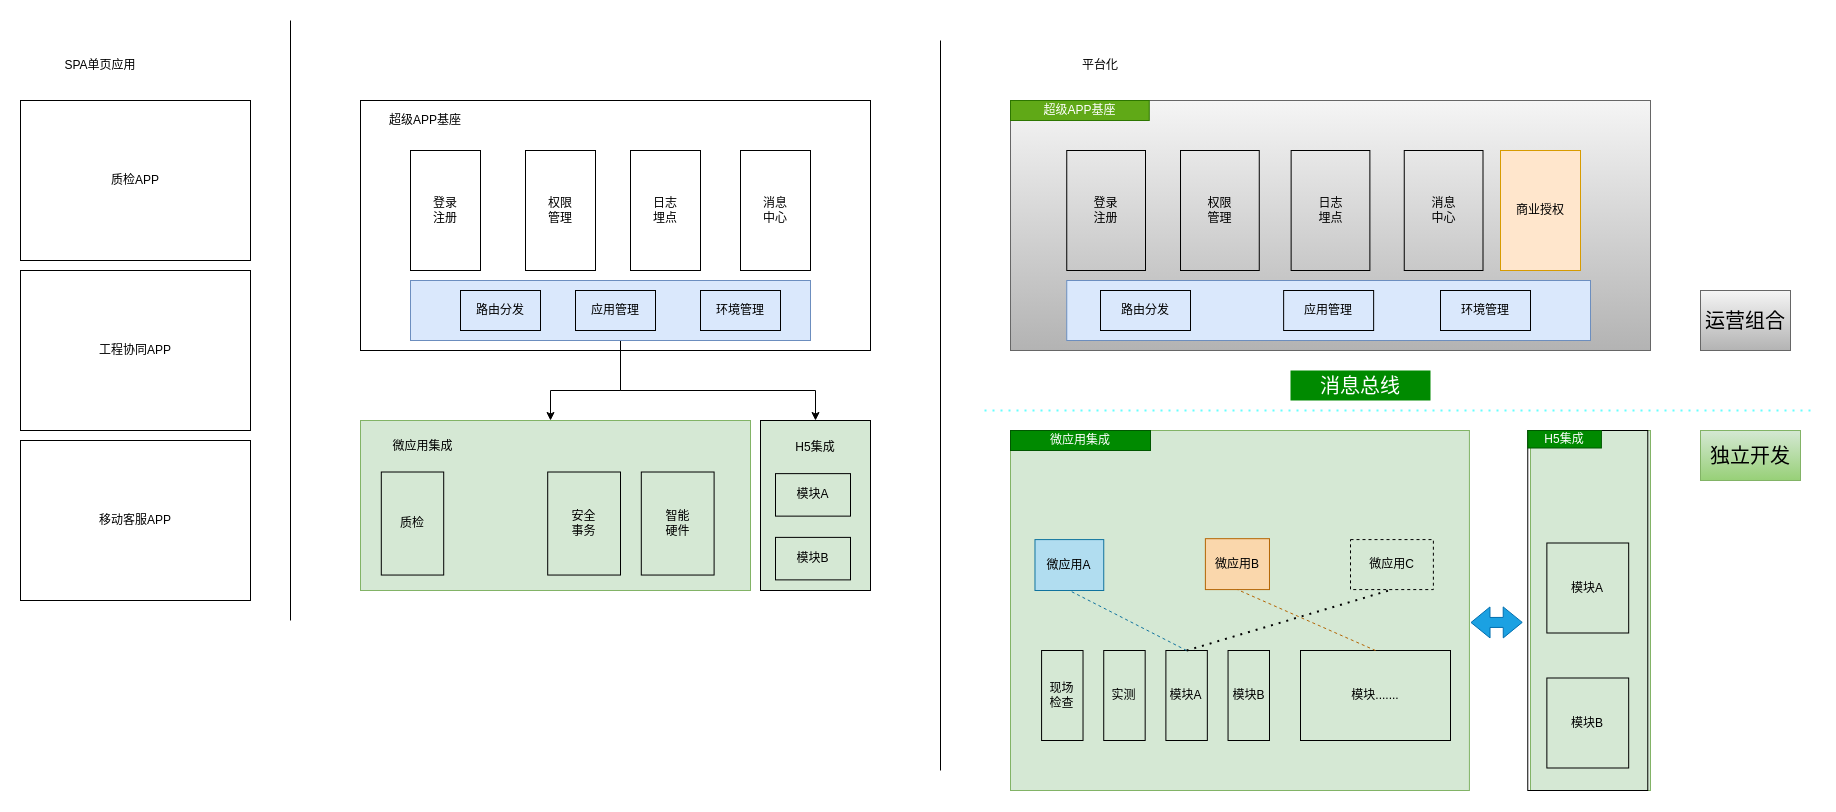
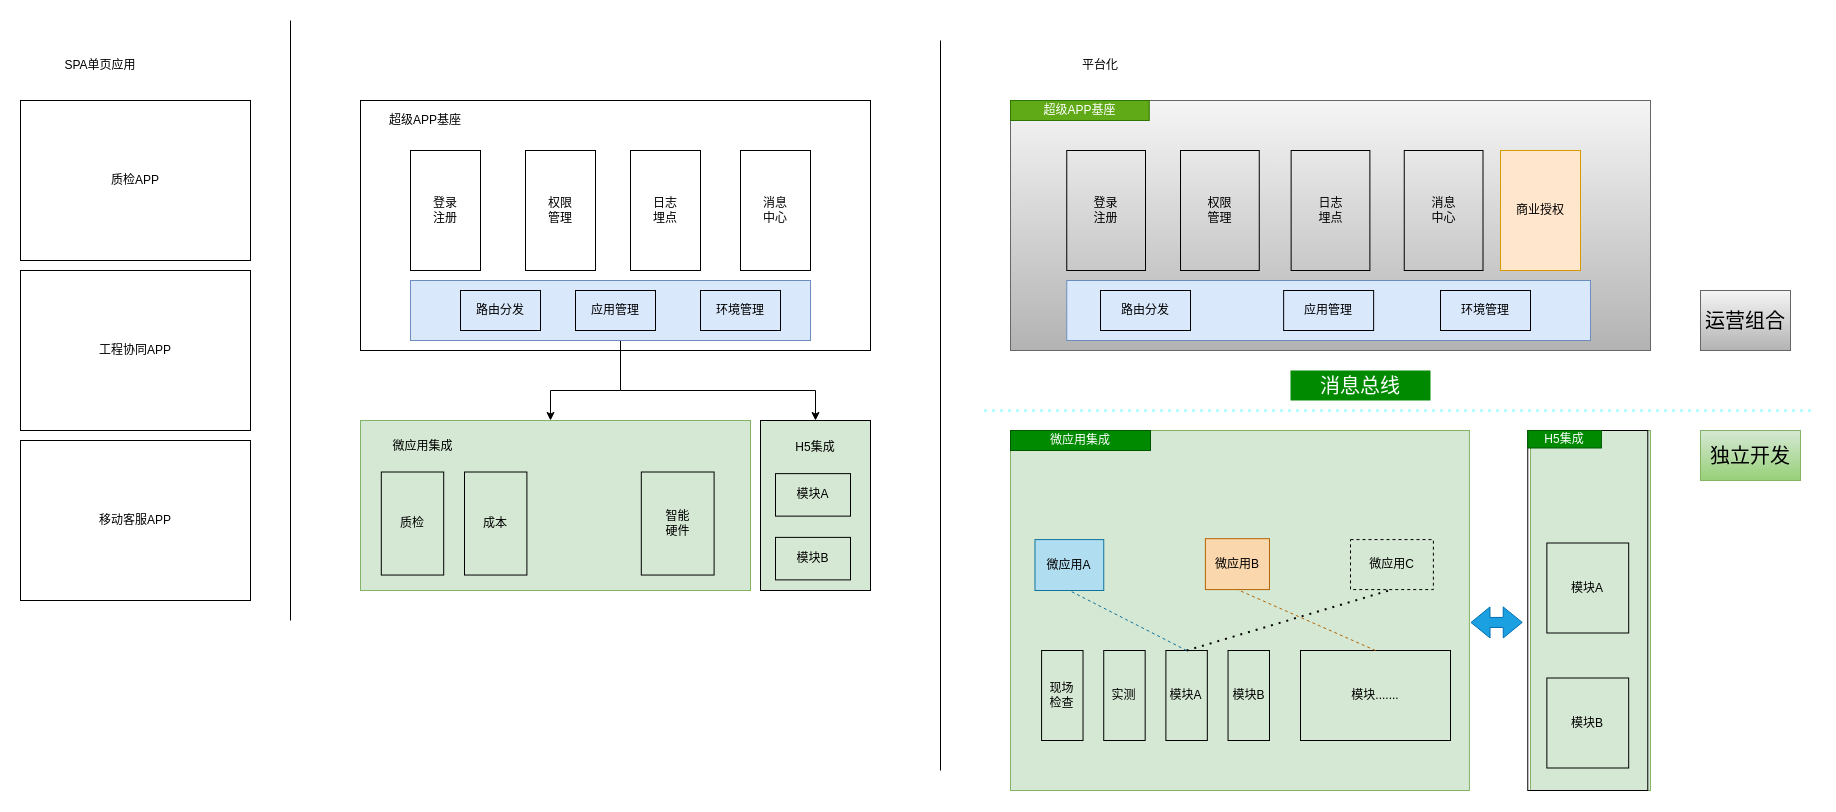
node "成本": added
node "安全 事务": removed
